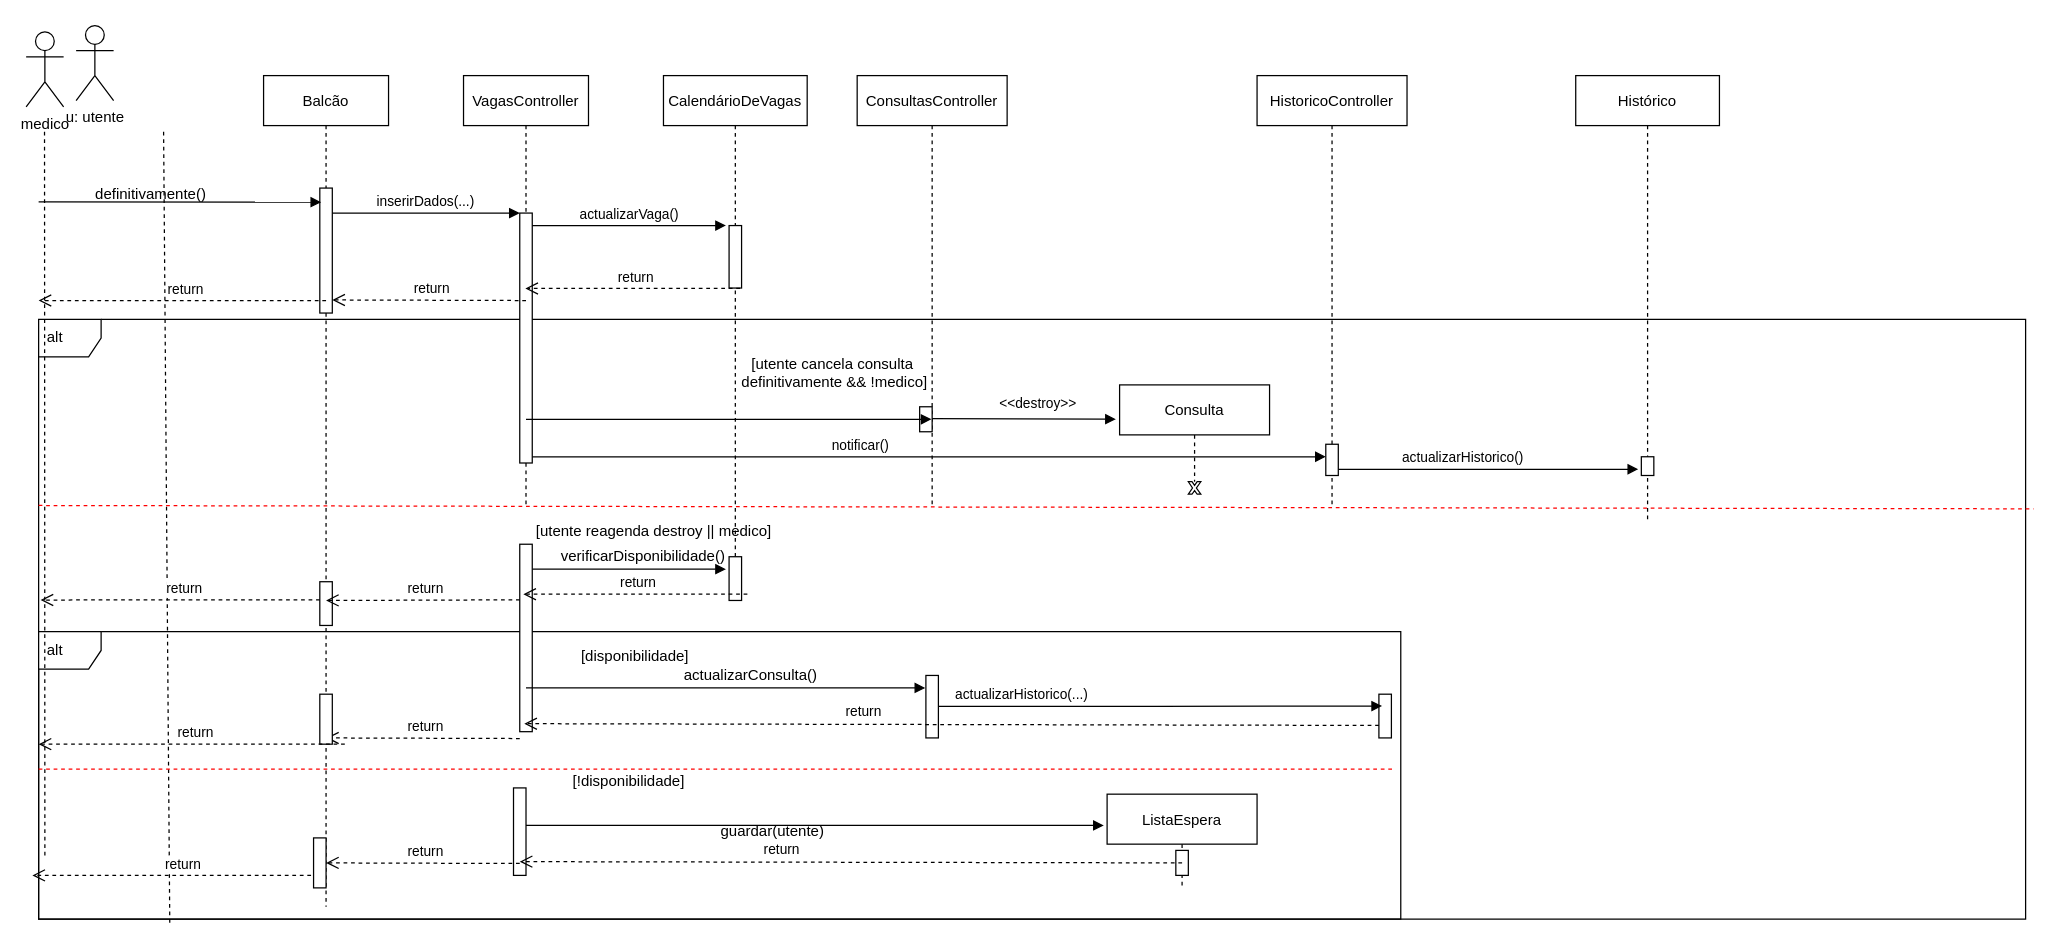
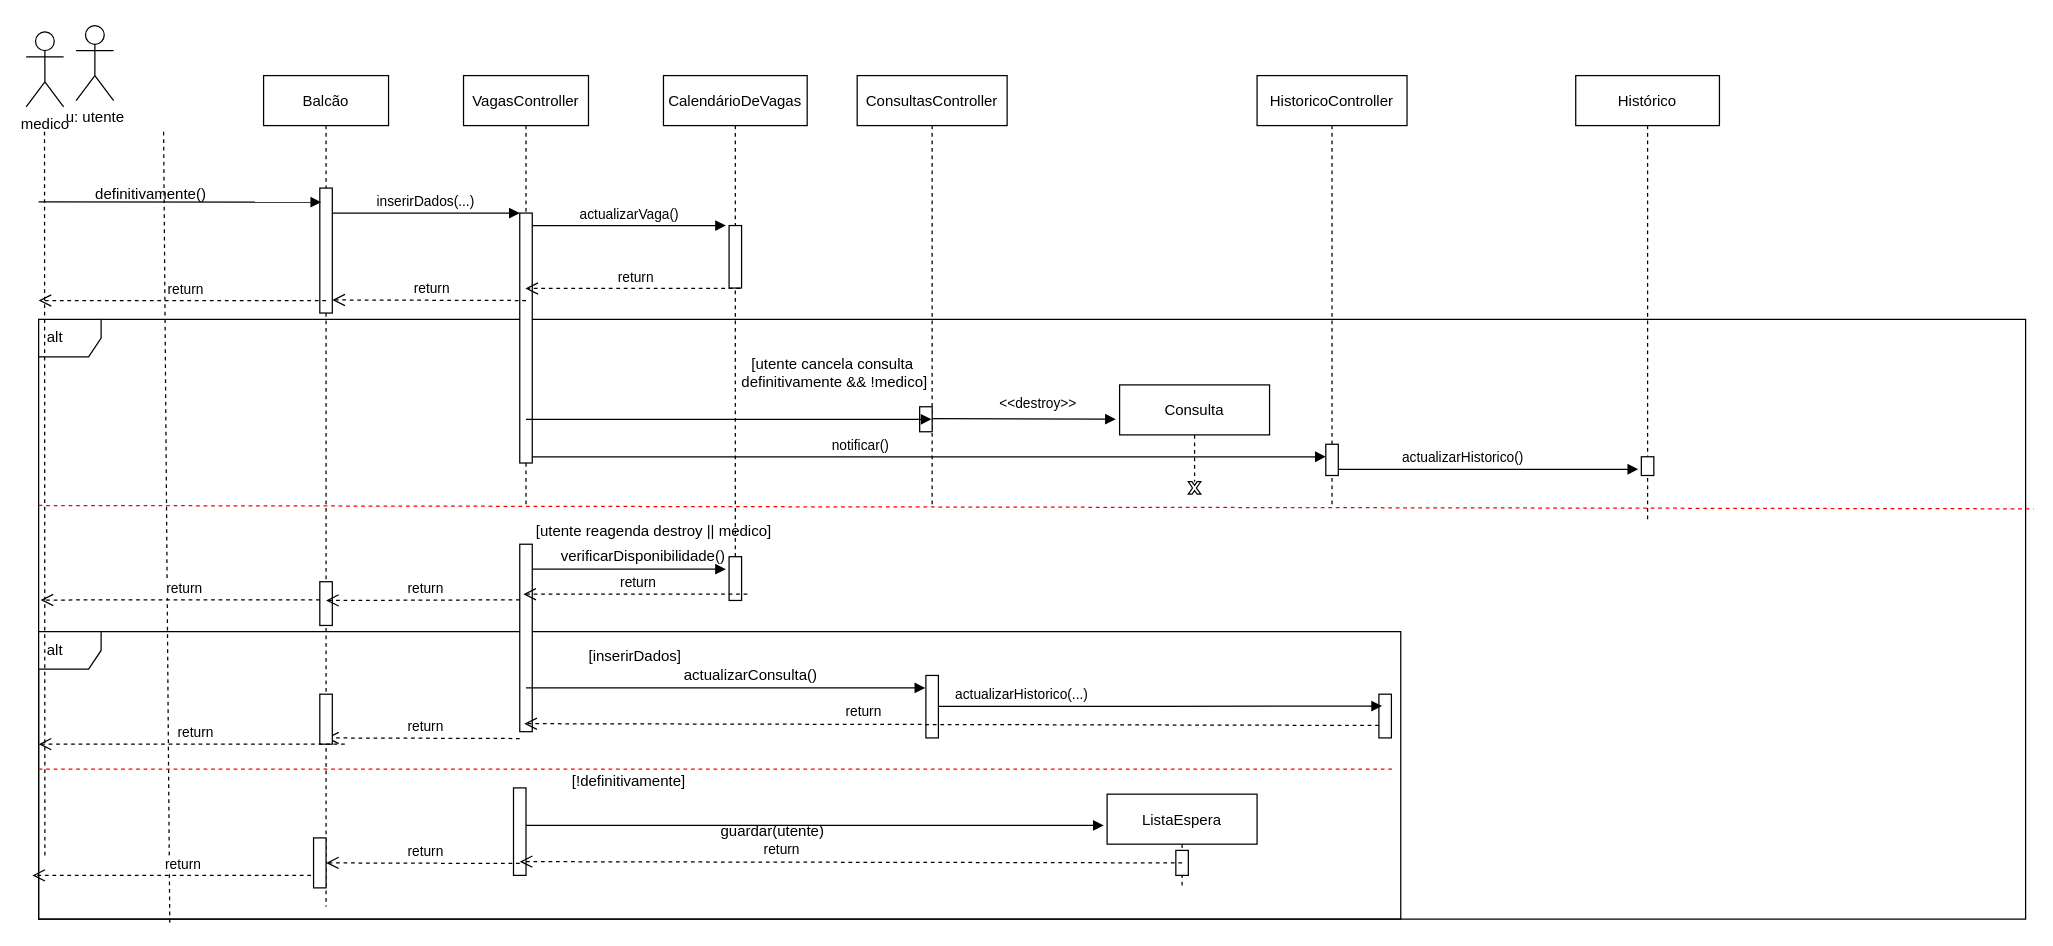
node "[disponibilidade]": label "[disponibilidade]" -> "[inserirDados]"
node "[!disponibilidade]": label "[!disponibilidade]" -> "[!definitivamente]"
